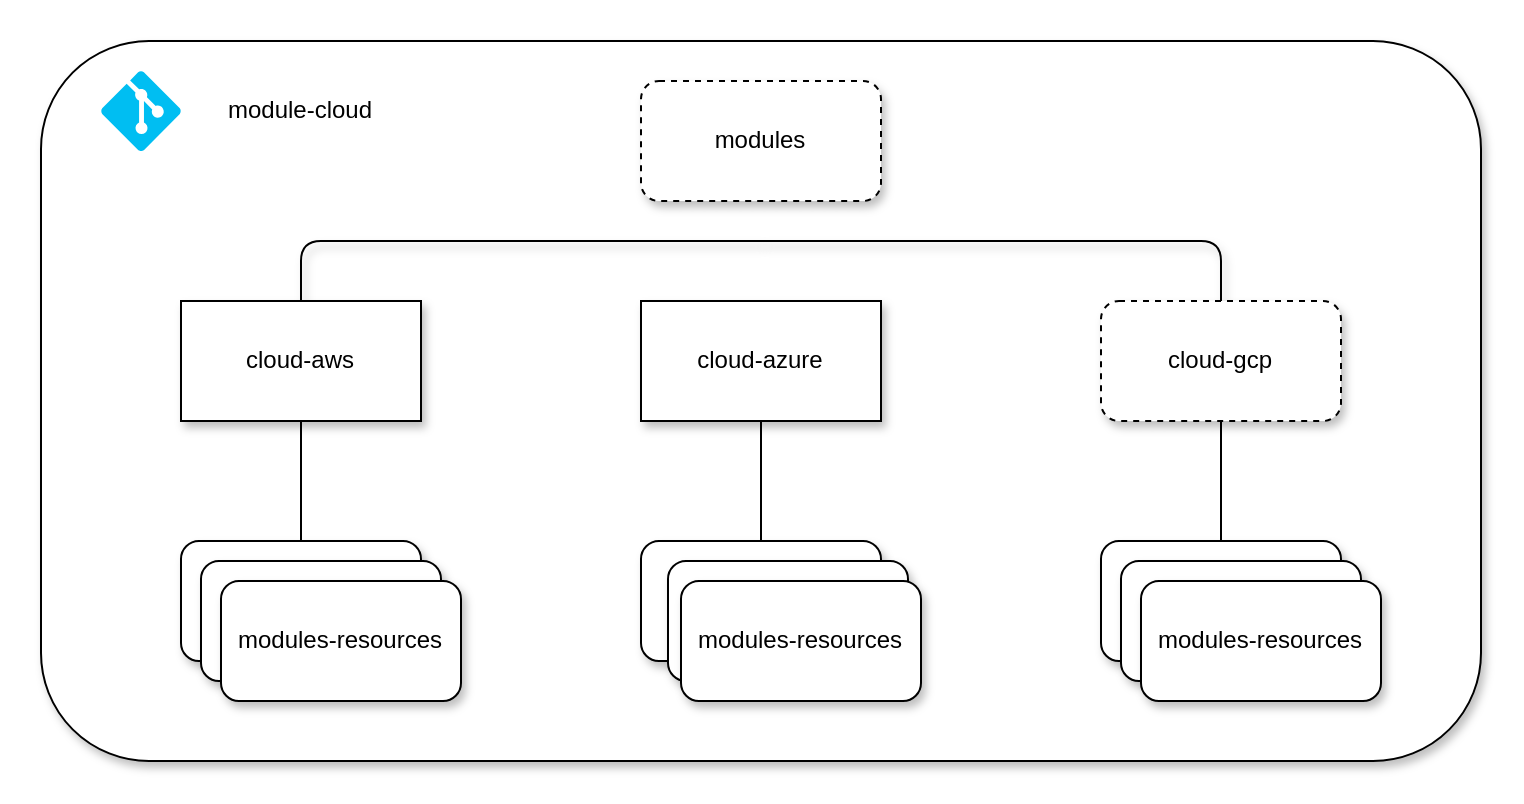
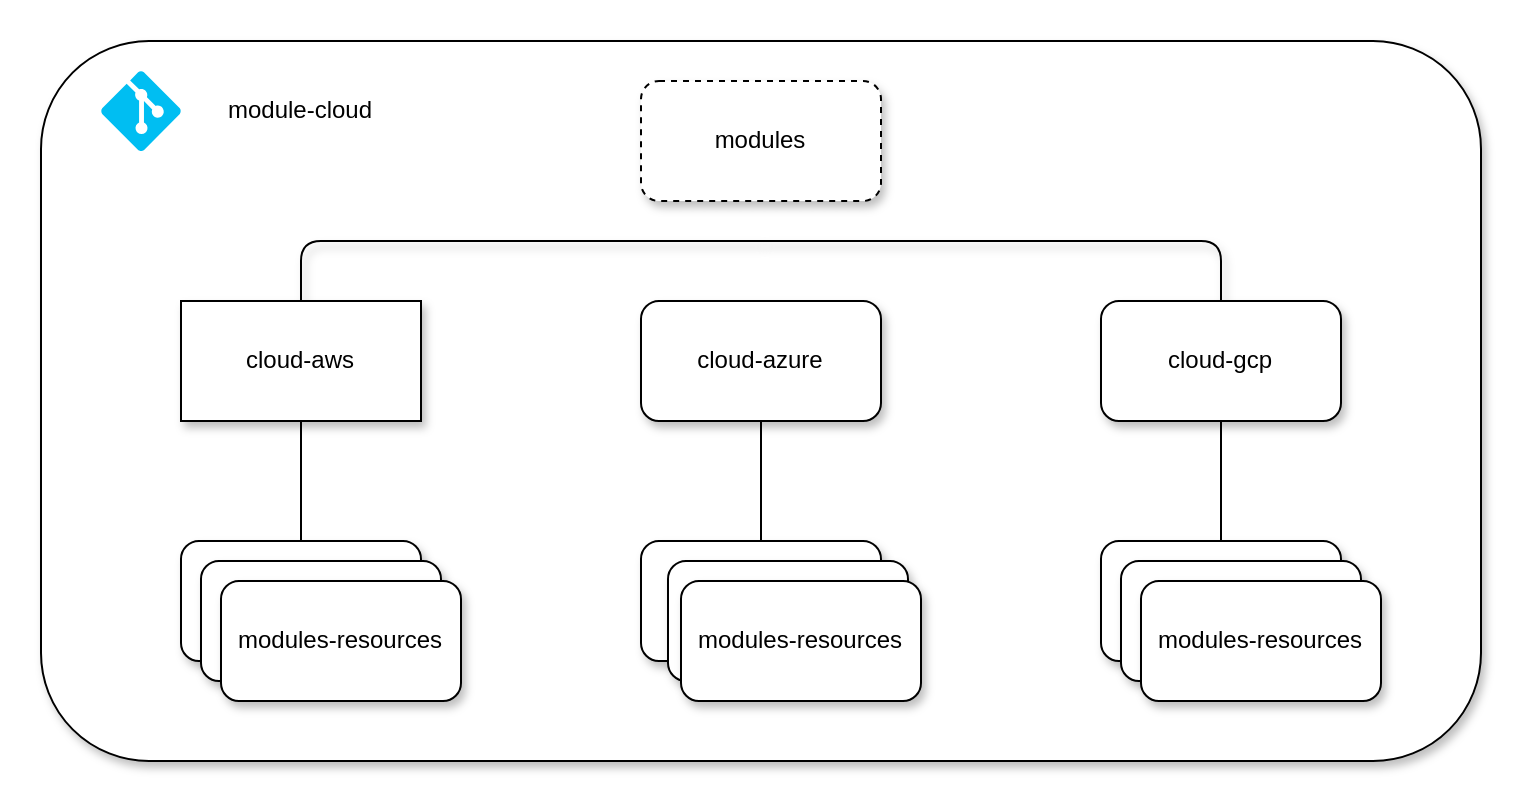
node "cloud-azure": shape rectangle -> rounded rectangle
node "cloud-gcp": style dashed -> solid
